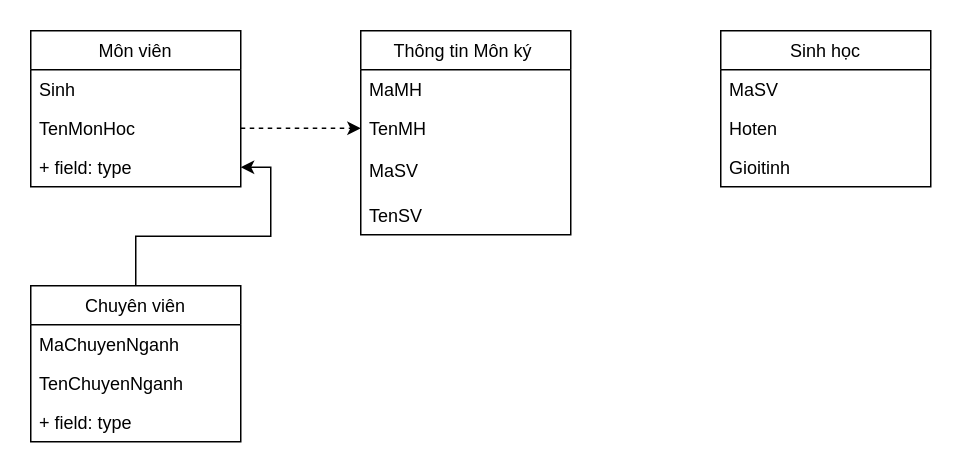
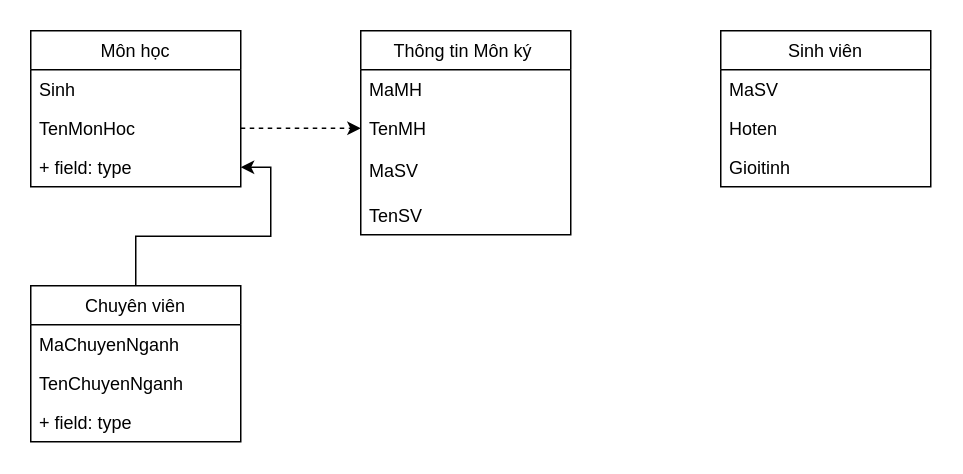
node "Môn viên": label "Môn viên" -> "Môn học"
node "Sinh học": label "Sinh học" -> "Sinh viên"
